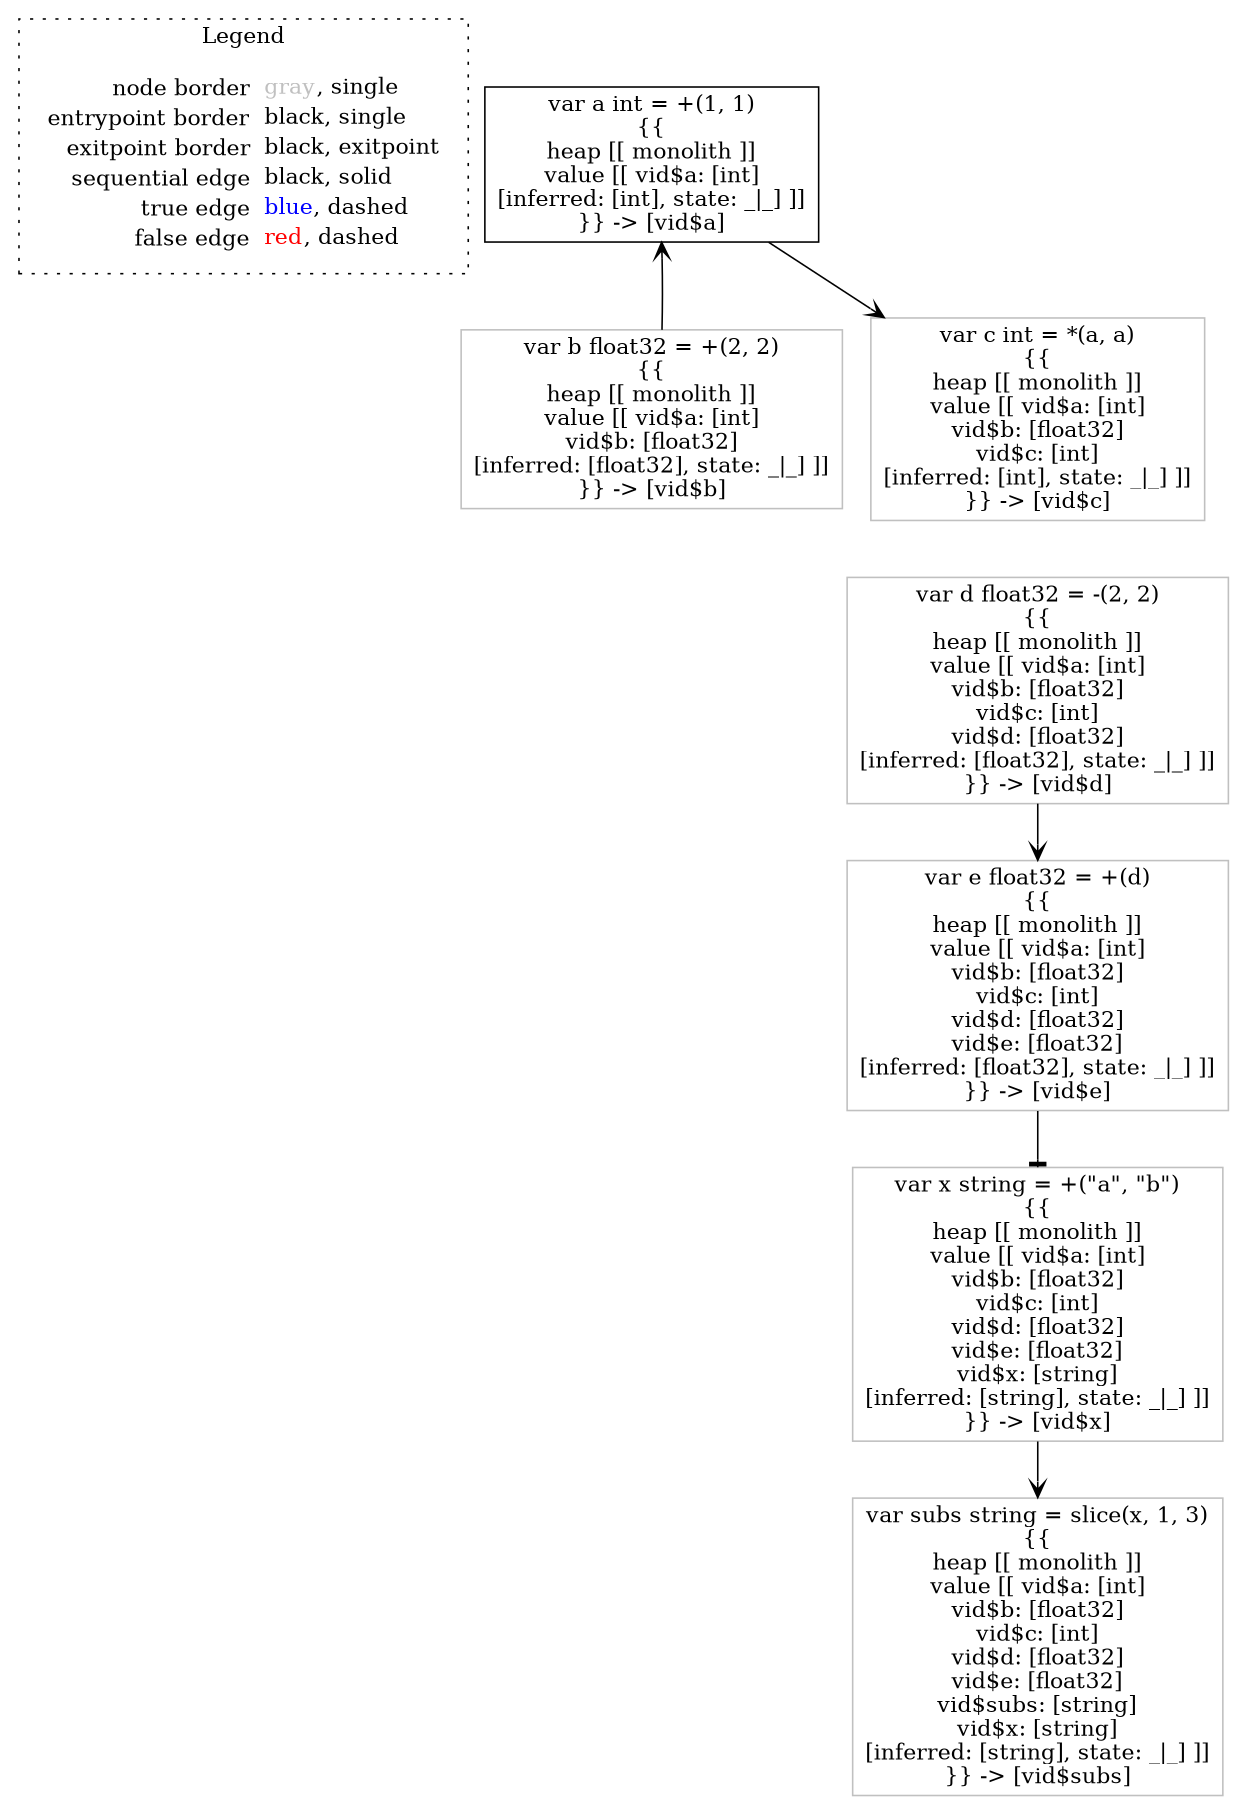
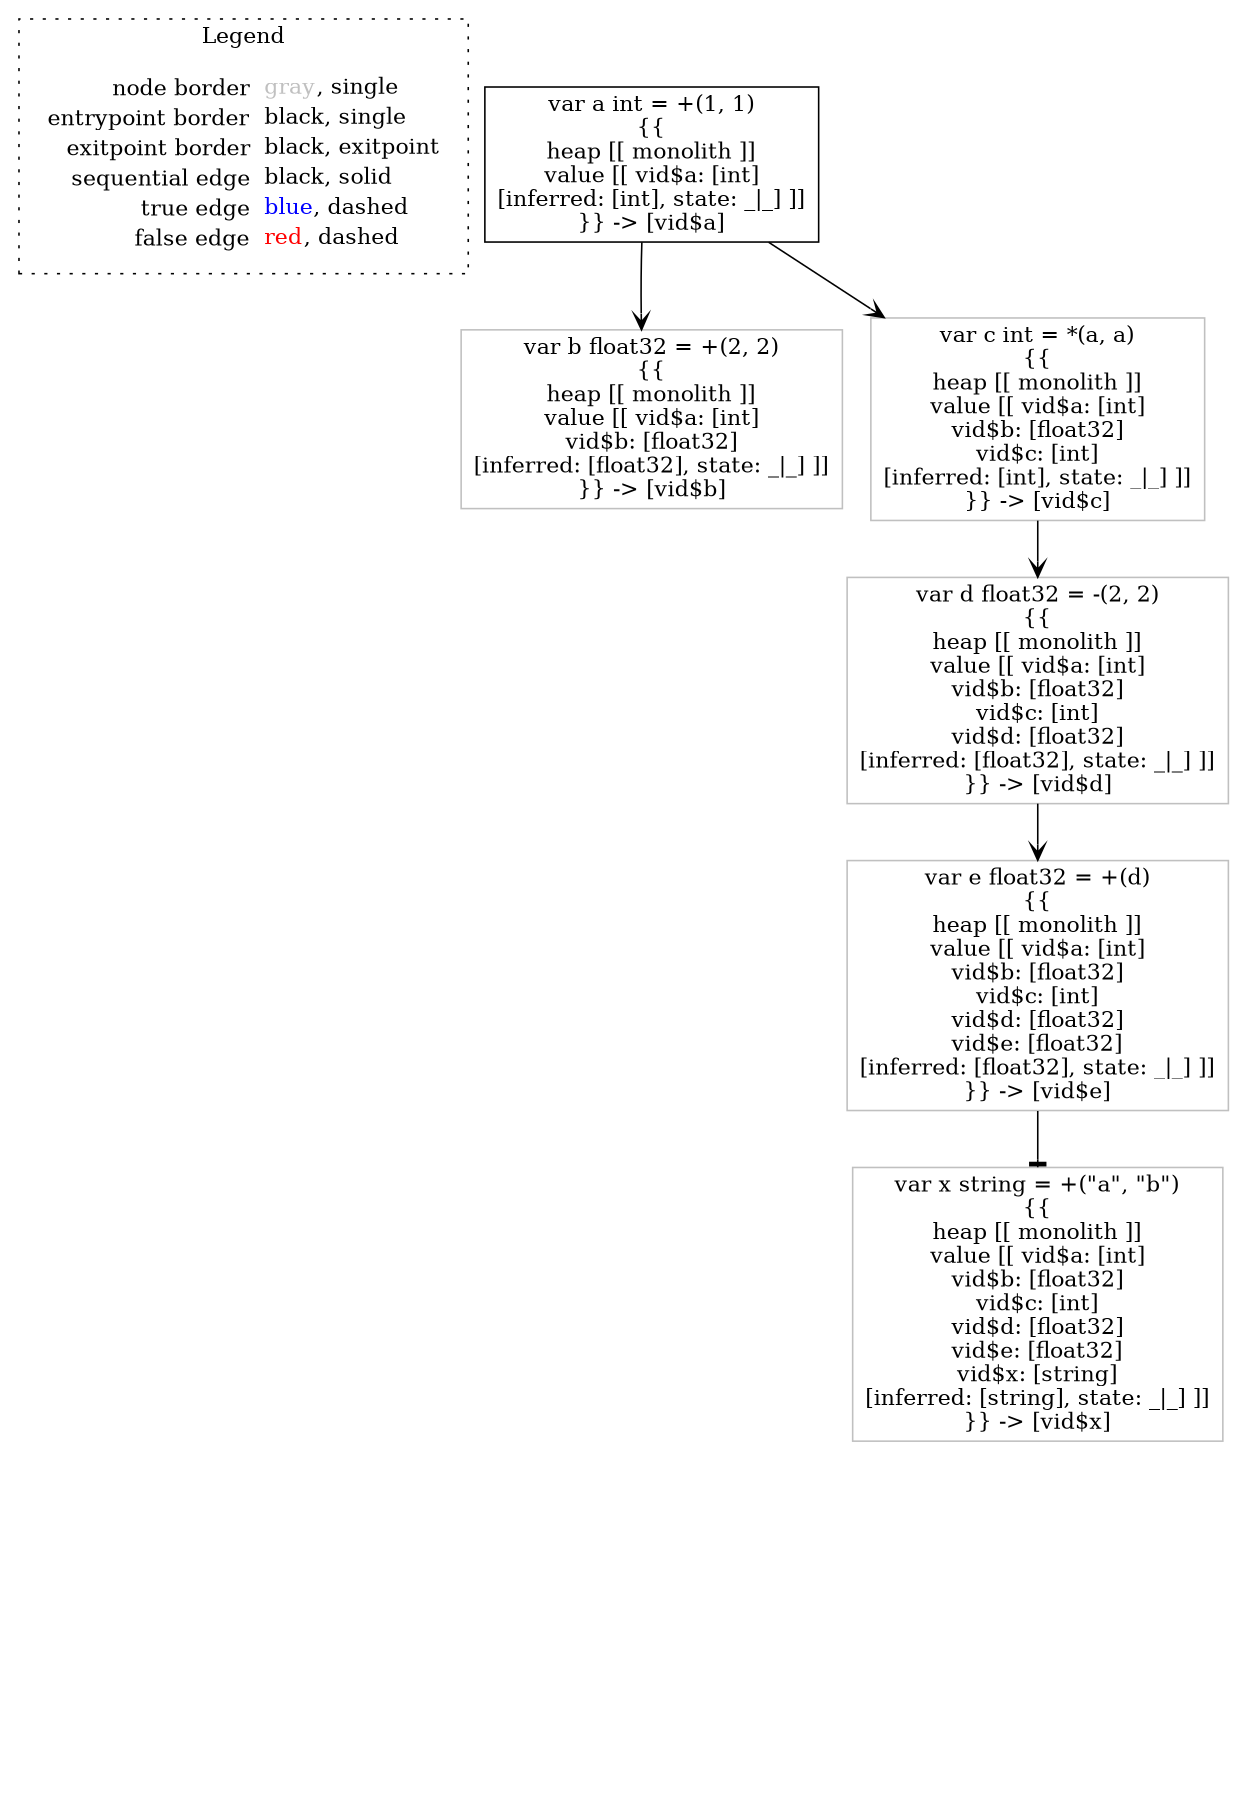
edge "var b float32 = +(2, 2)" -> "var a int = +(1, 1)": reversed
edge "var c int = *(a, a)" -> "var d float32 = -(2, 2)": added
node "var subs string = slice(x, 1, 3)": removed
